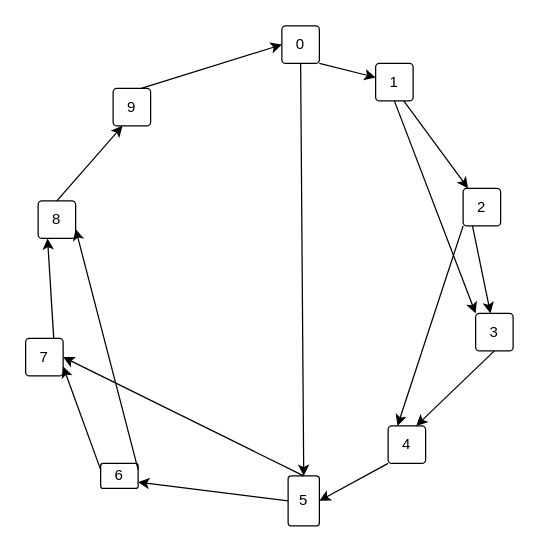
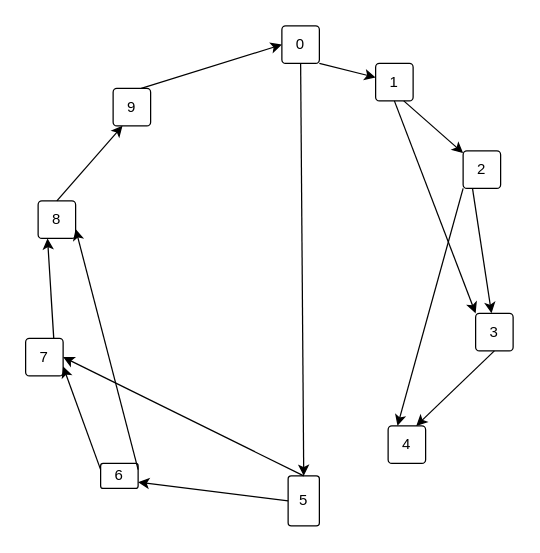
node "2": moved (482, 207) -> (482, 169)
edge "4" -> "5": removed
